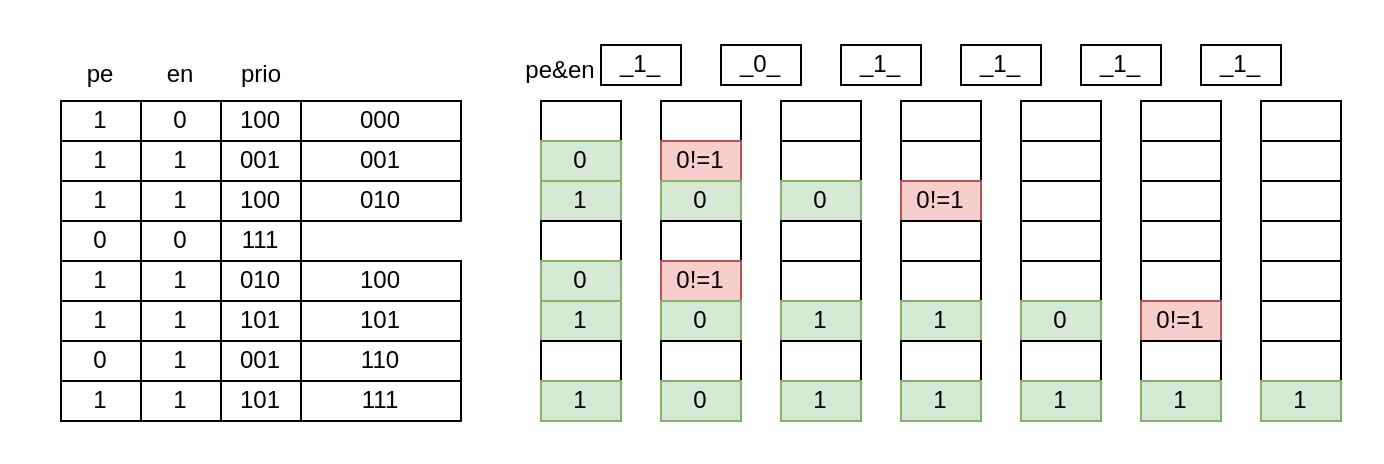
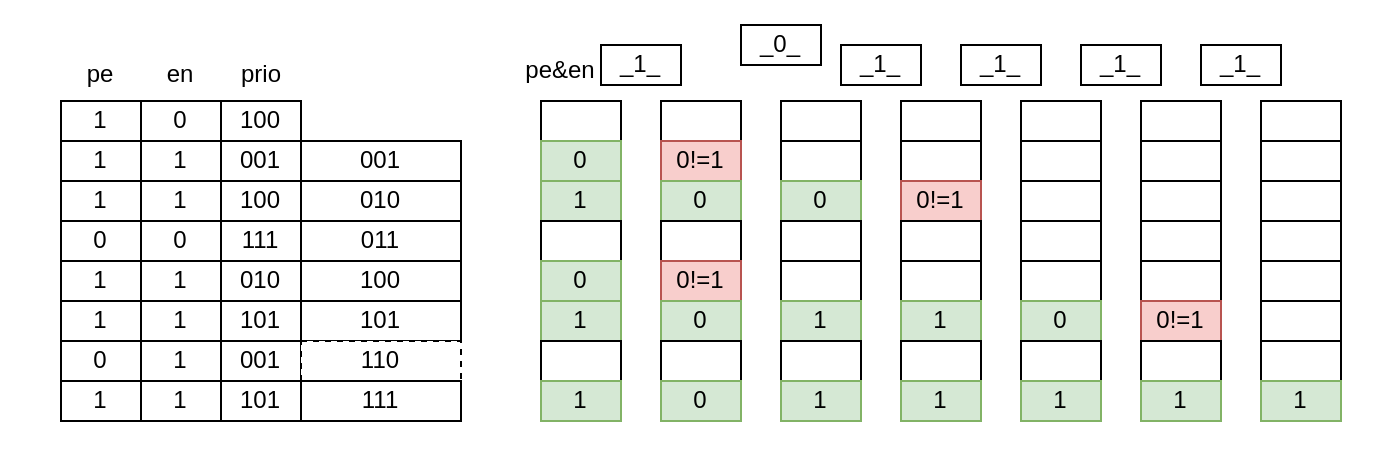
node "_0_": moved (761, 65) -> (781, 45)
node "000": removed
node "011": added
node "110": style solid -> dashed
